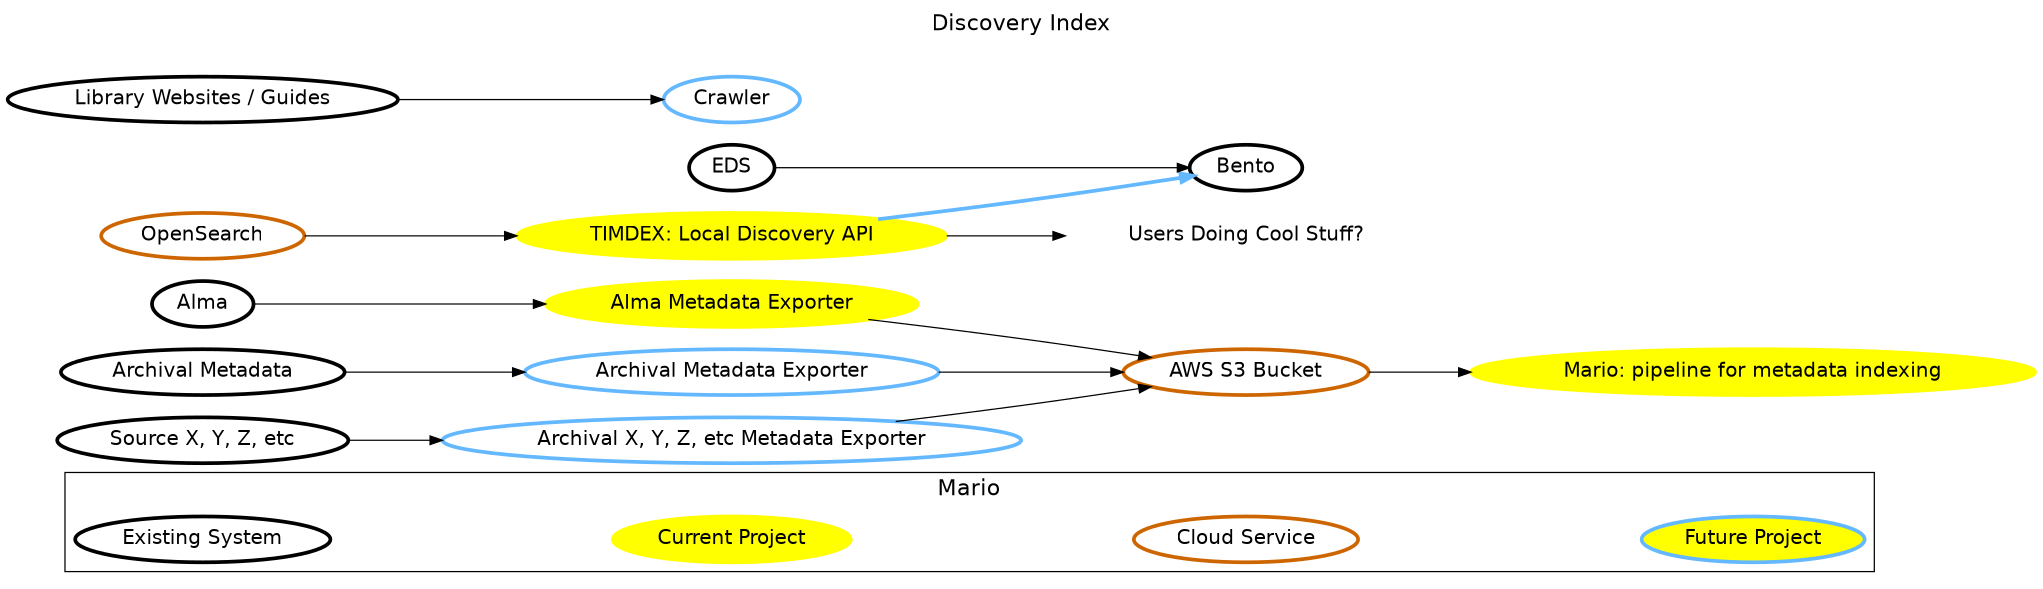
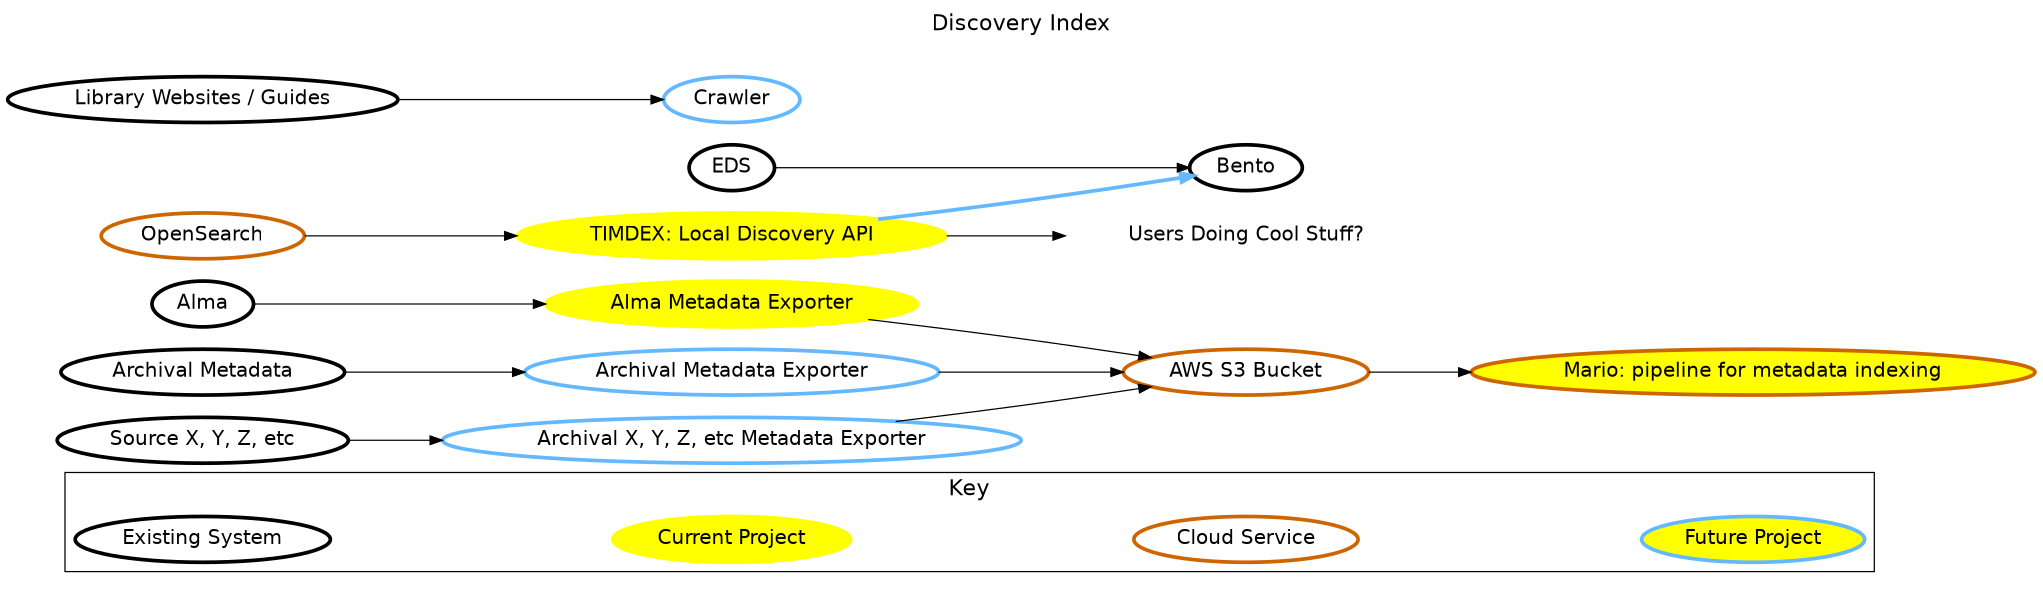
node "Mario: pipeline for metadata indexing": color Yellow1 -> DarkOrange3
cluster "Mario": label "Mario" -> "Key"
